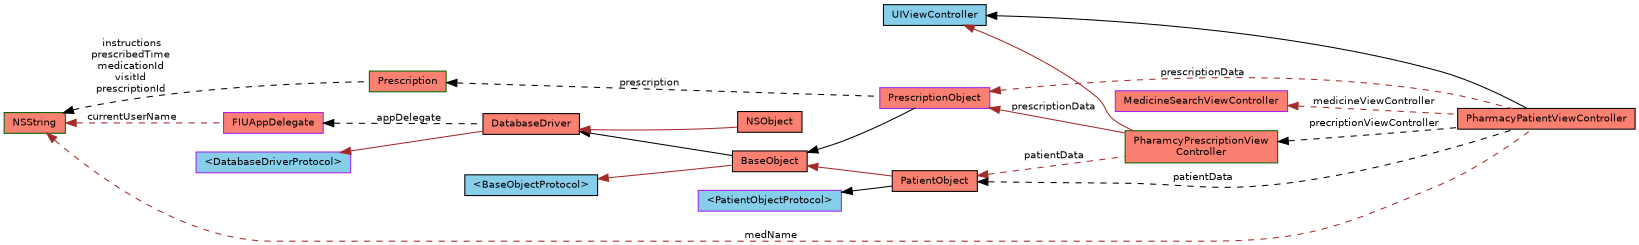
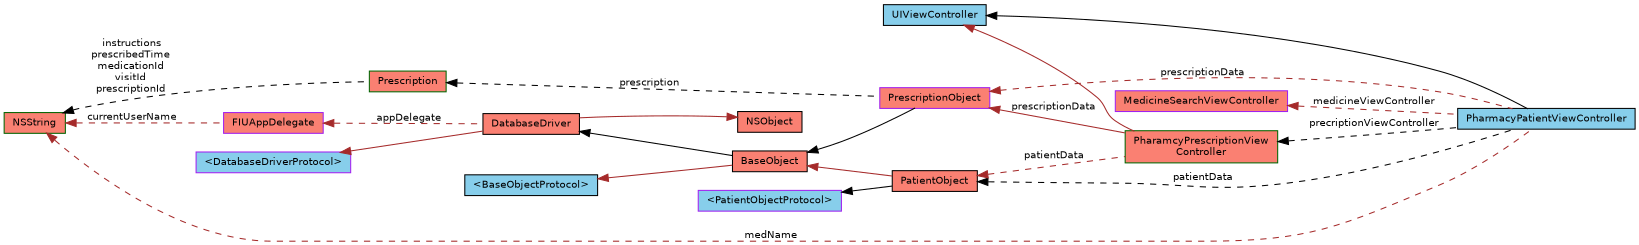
node "PharmacyPatientViewController": fillcolor salmon -> skyblue
edge "DatabaseDriver" -> "FIUAppDelegate": color black -> brown
edge "NSObject" -> "DatabaseDriver": reversed
